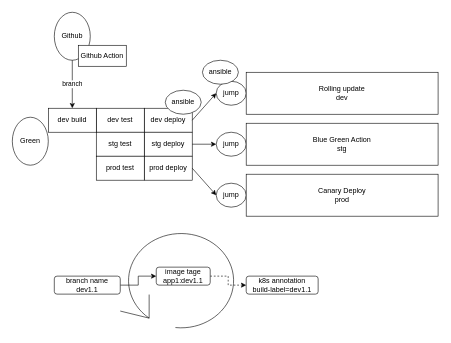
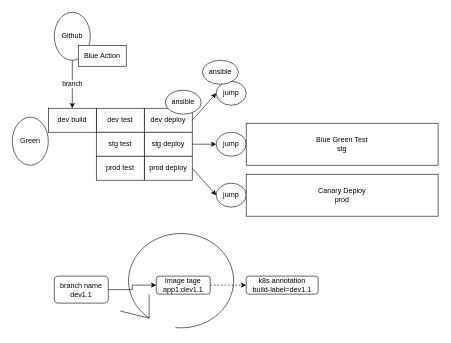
node "Github Action": label "Github Action" -> "Blue Action"
node "Rolling update dev": removed
node "Blue Green Action stg": label "Blue Green Action stg" -> "Blue Green Test stg"
node "image tage app1:dev1.1": moved (183, 276) -> (183, 285)
node "branch name dev1.1": size 66x18 -> 54x27
